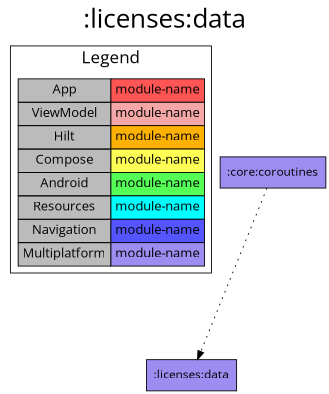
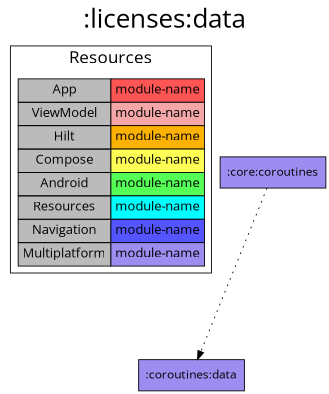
cluster "Legend": label "Legend" -> "Resources"
node ":licenses:data": label ":licenses:data" -> ":coroutines:data"
